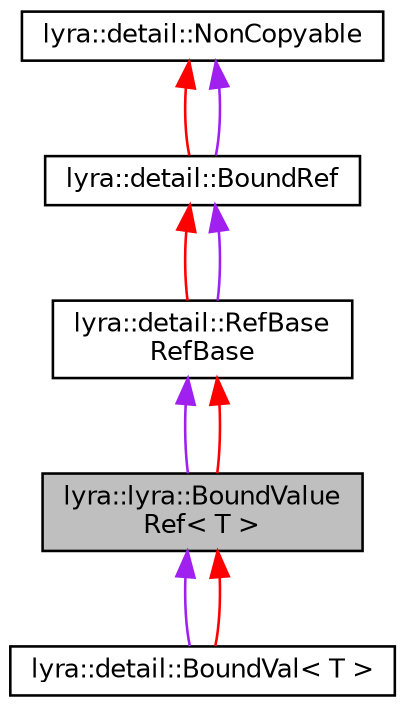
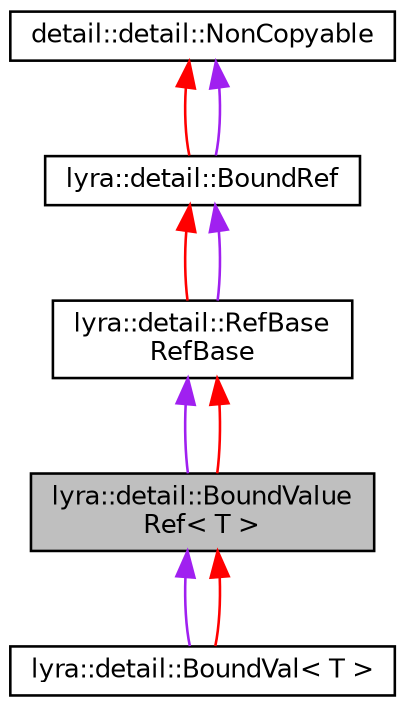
node "lyra::detail::NonCopyable": label "lyra::detail::NonCopyable" -> "detail::detail::NonCopyable"
node "lyra::lyra::BoundValue Ref< T >": label "lyra::lyra::BoundValue Ref< T >" -> "lyra::detail::BoundValue Ref< T >"
